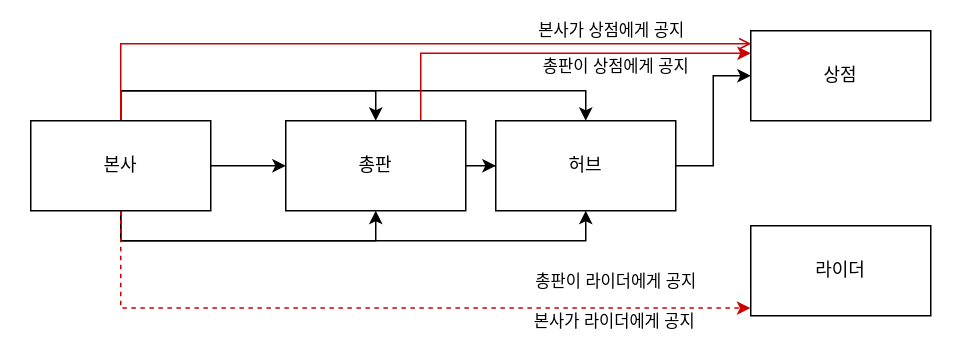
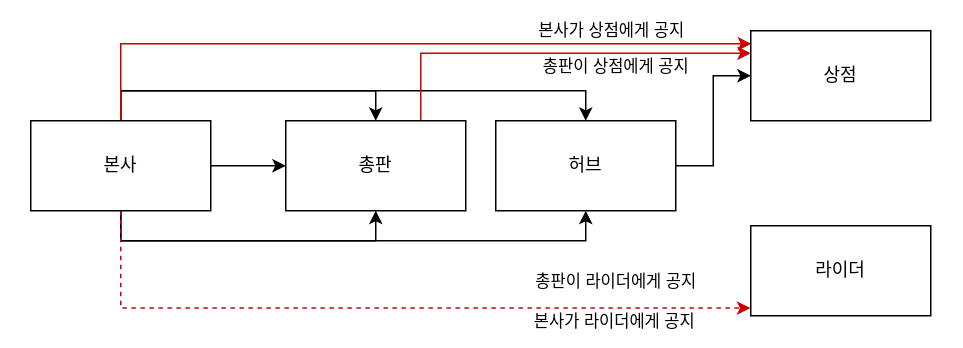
edge "본사" -> "상점": arrowhead open -> classic
edge "총판" -> "허브": removed
